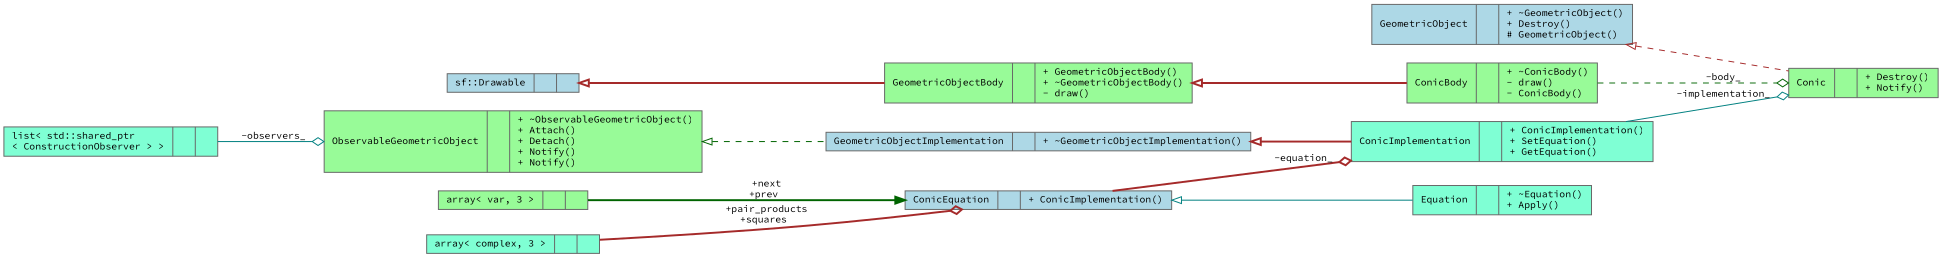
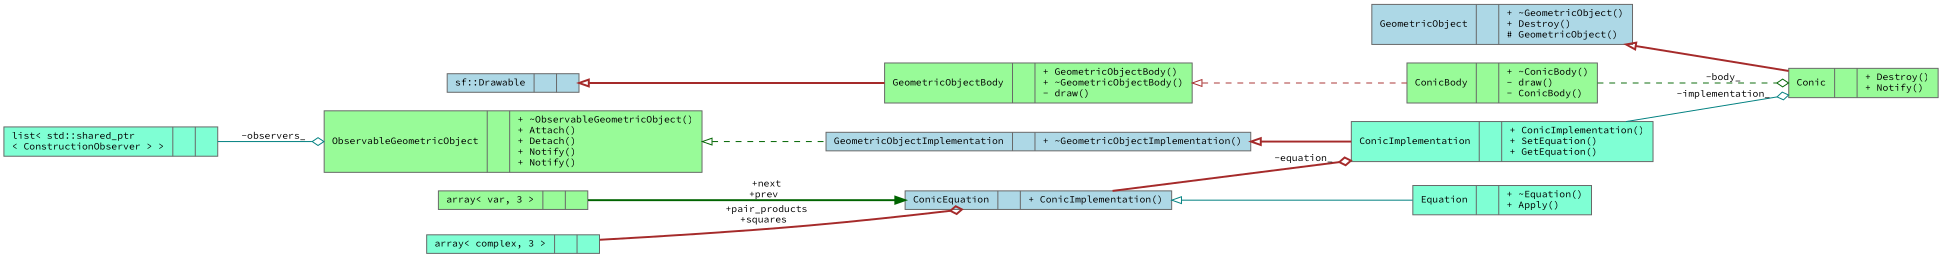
edge "Conic" -> "GeometricObject": style dashed -> bold
edge "ConicBody" -> "GeometricObjectBody": style bold -> dashed
